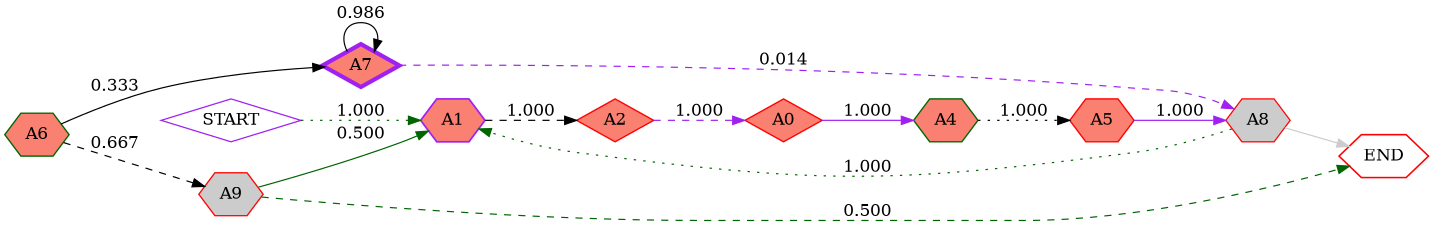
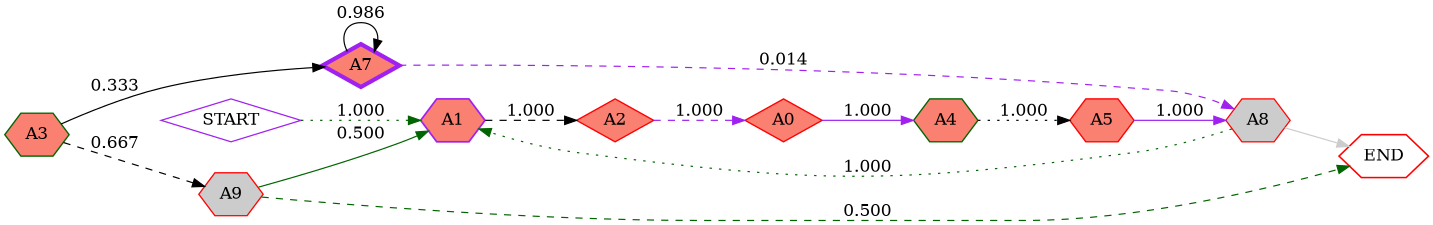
node "A6": label "A6" -> "A3"
